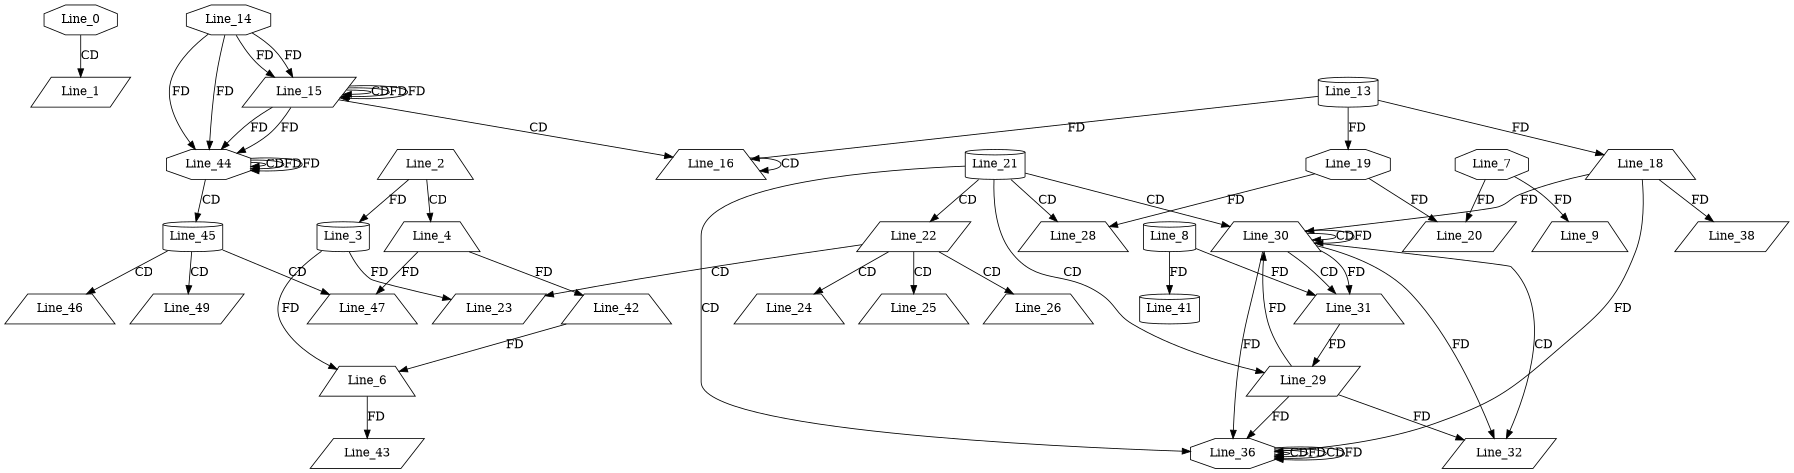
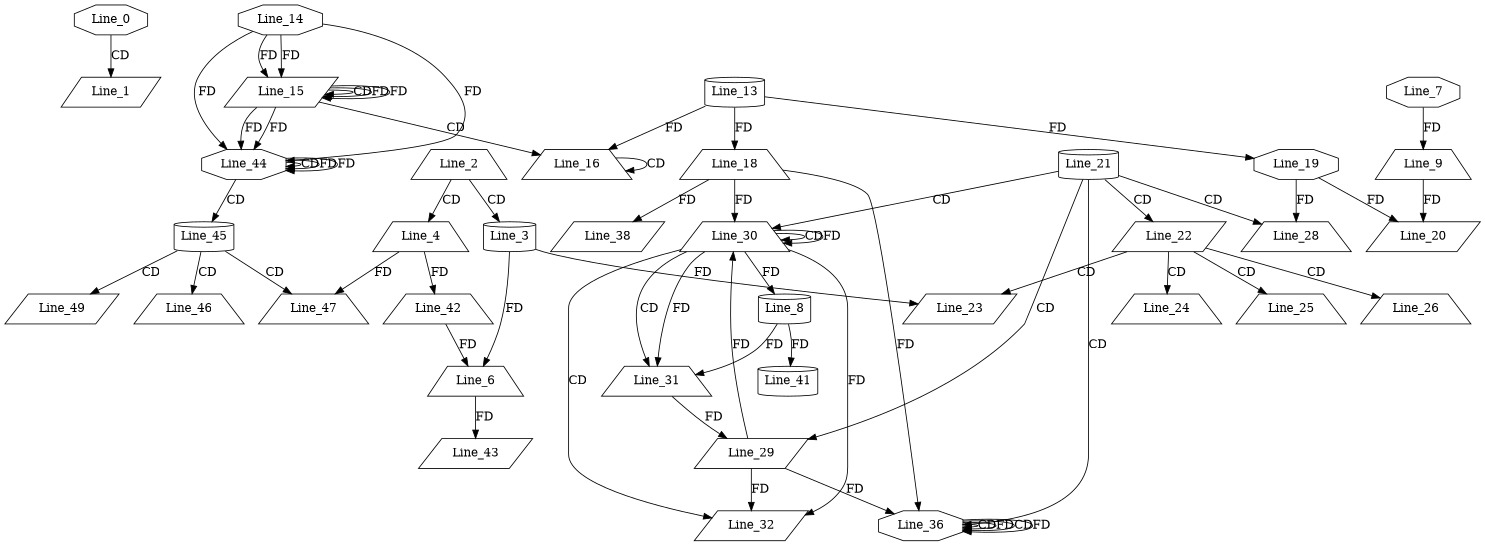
edge "Line_7" -> "Line_20": now "Line_9" -> "Line_20"
edge "Line_2" -> "Line_3": label "FD" -> "CD"
edge "Line_30" -> "Line_36": now "Line_30" -> "Line_8"
